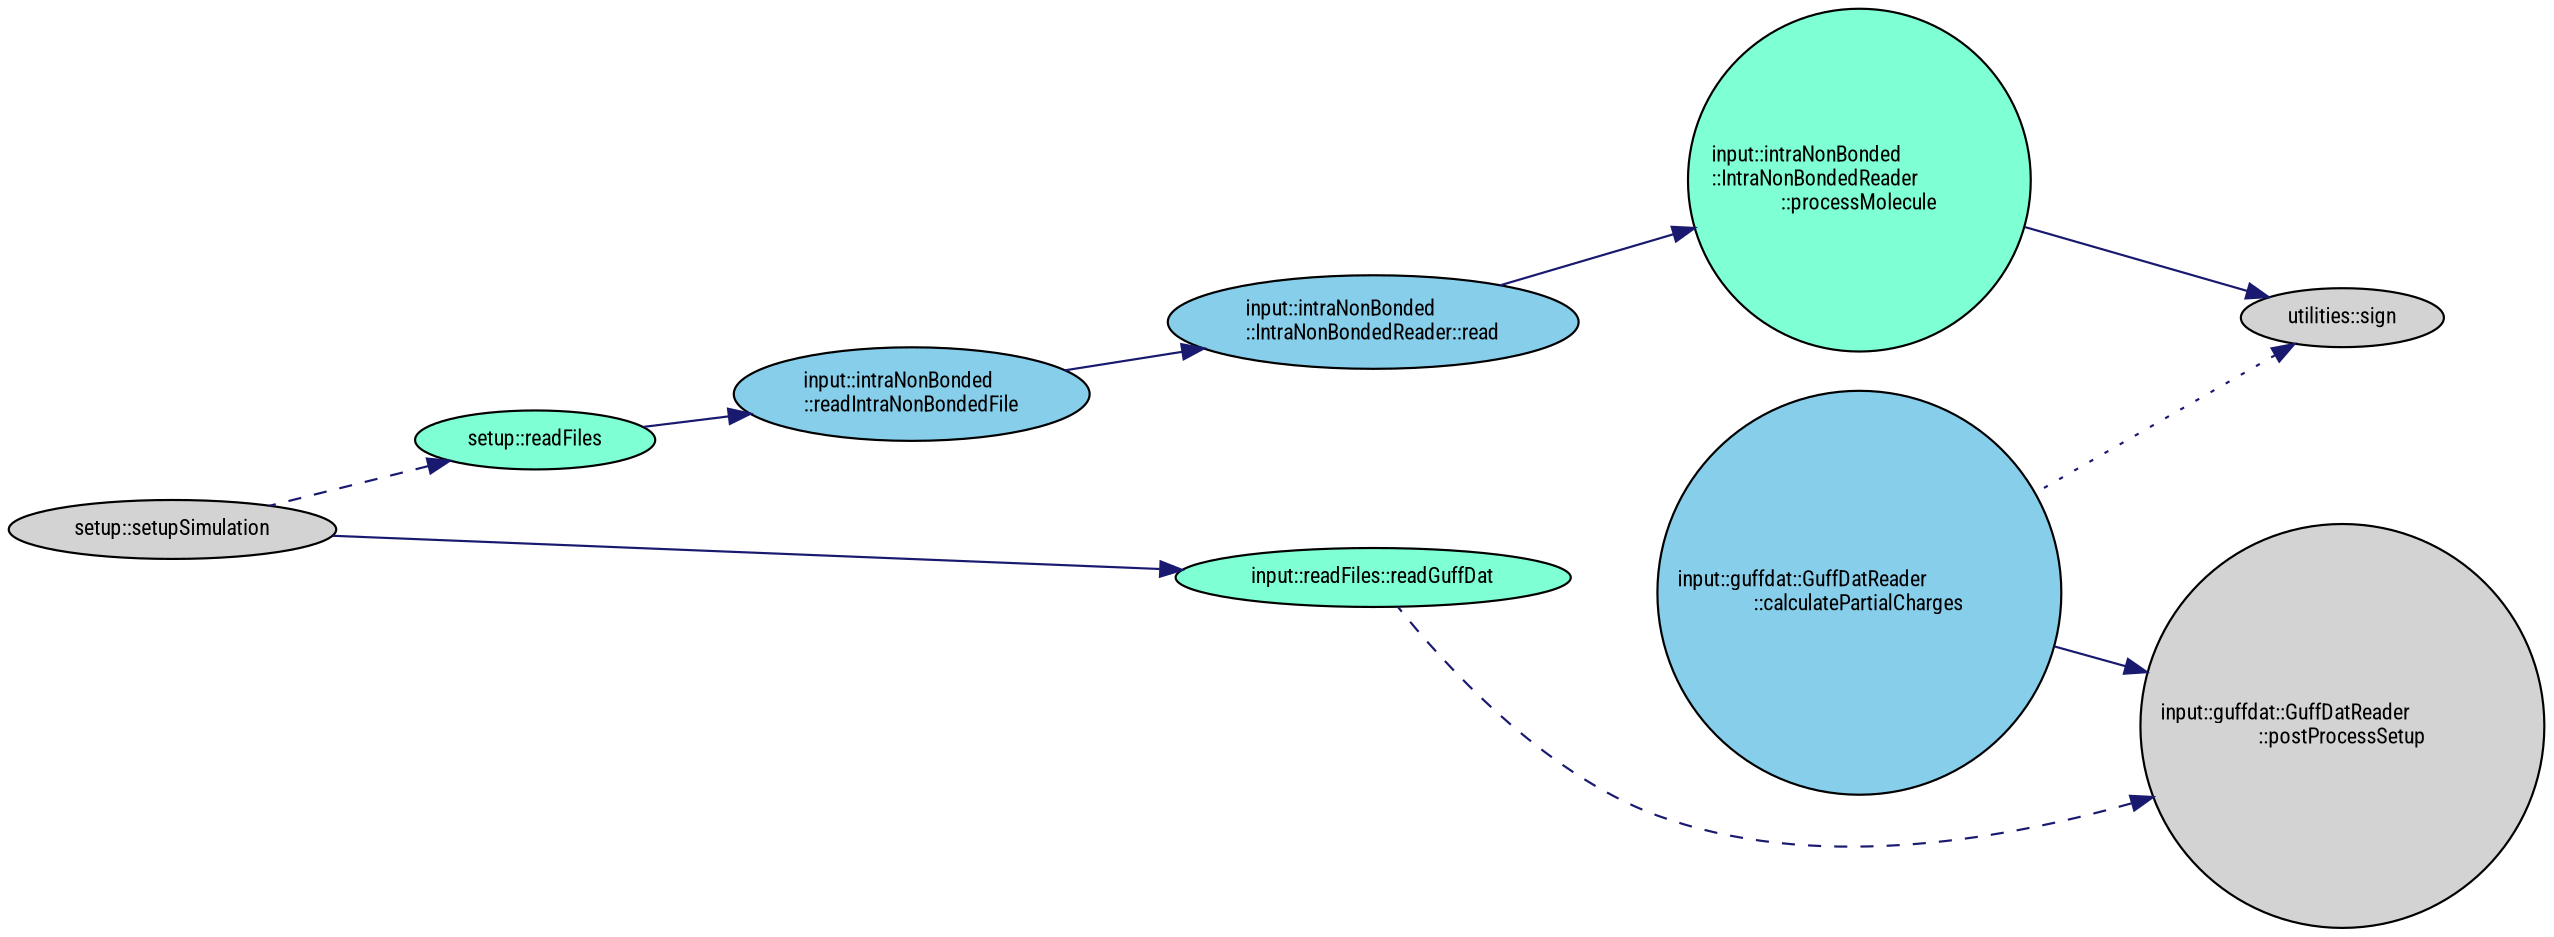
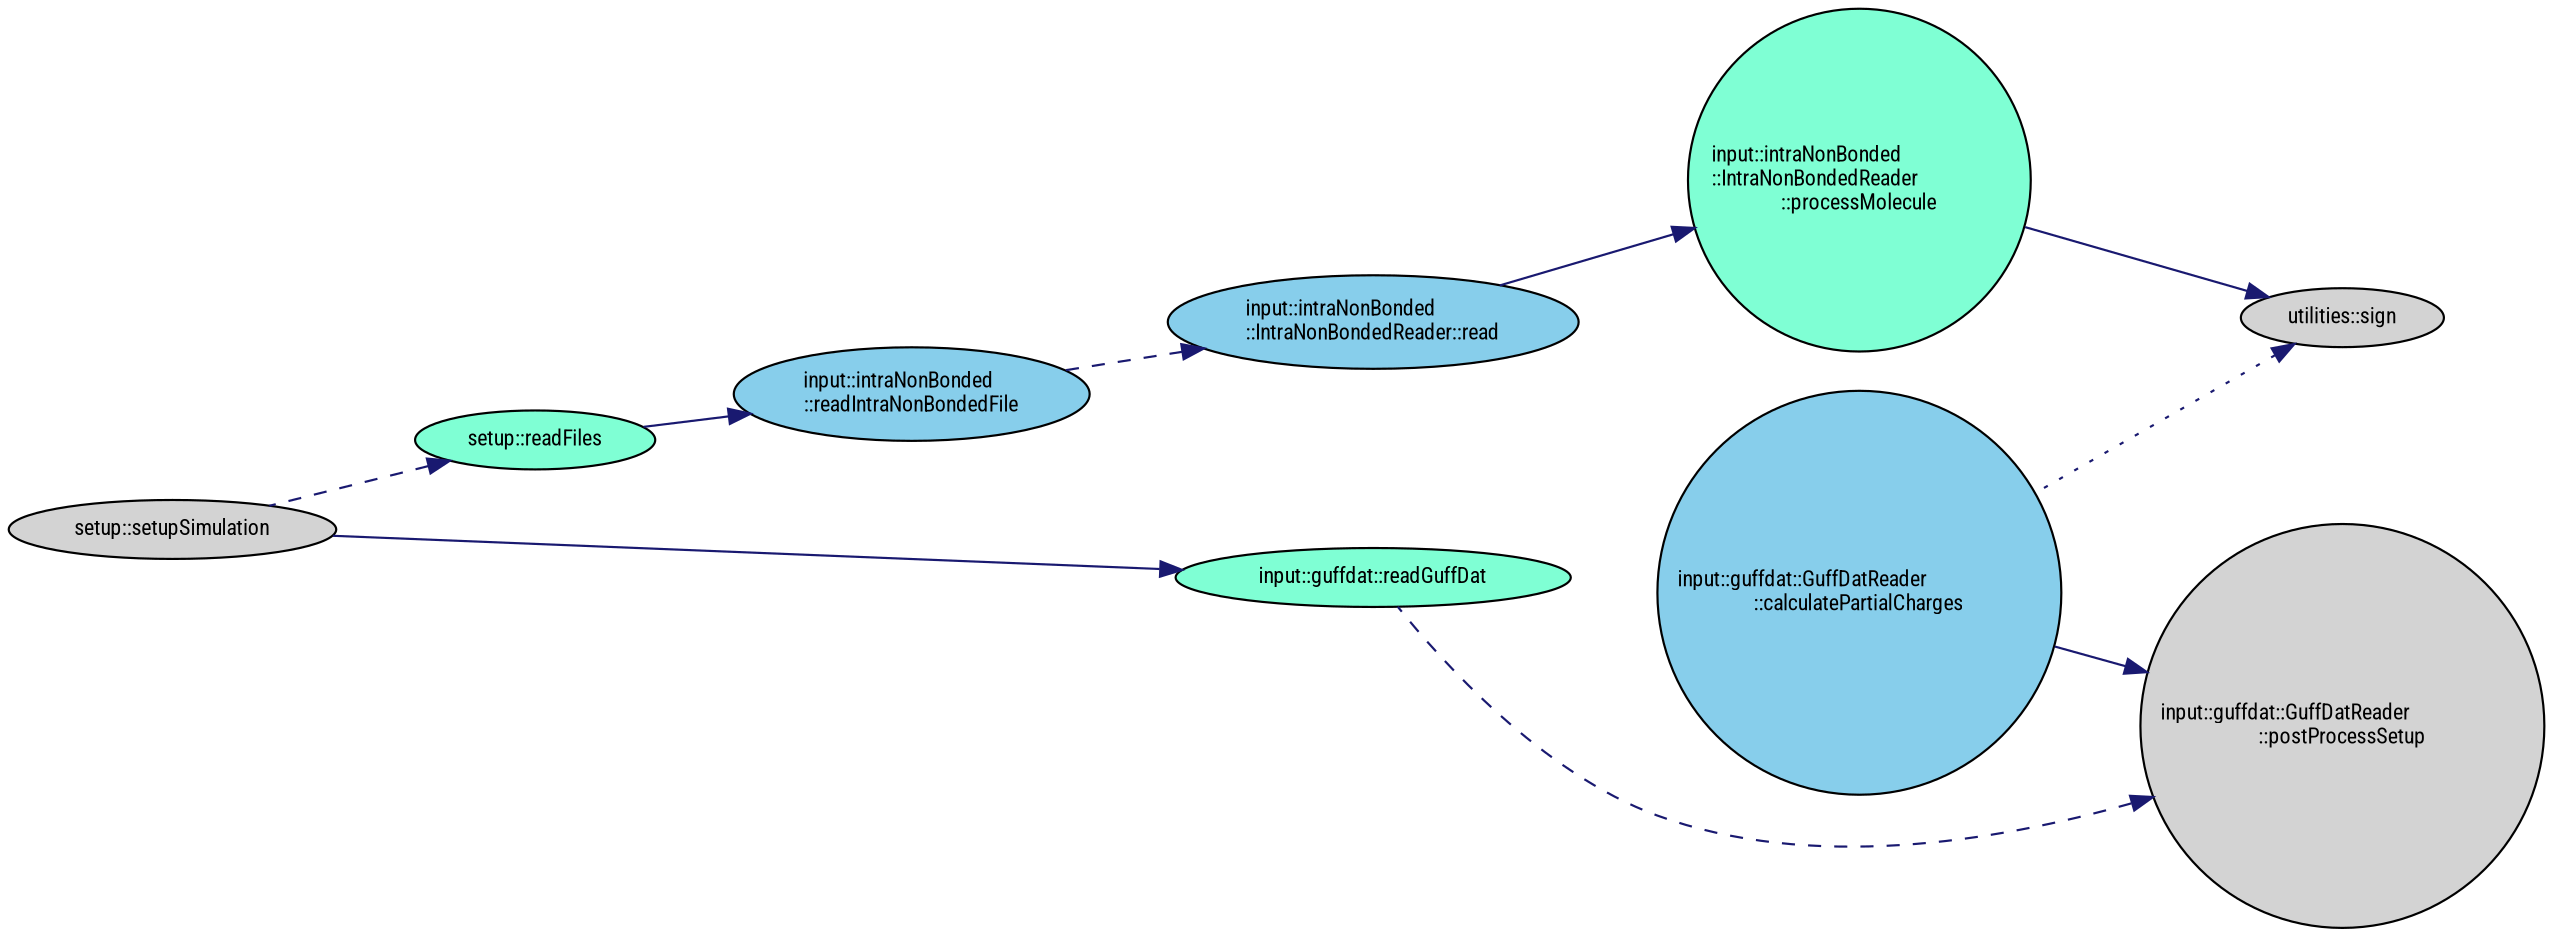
edge "input::intraNonBonded ::readIntraNonBondedFile" -> "input::intraNonBonded ::IntraNonBondedReader::read": style solid -> dashed
node "input::readFiles::readGuffDat": label "input::readFiles::readGuffDat" -> "input::guffdat::readGuffDat"
